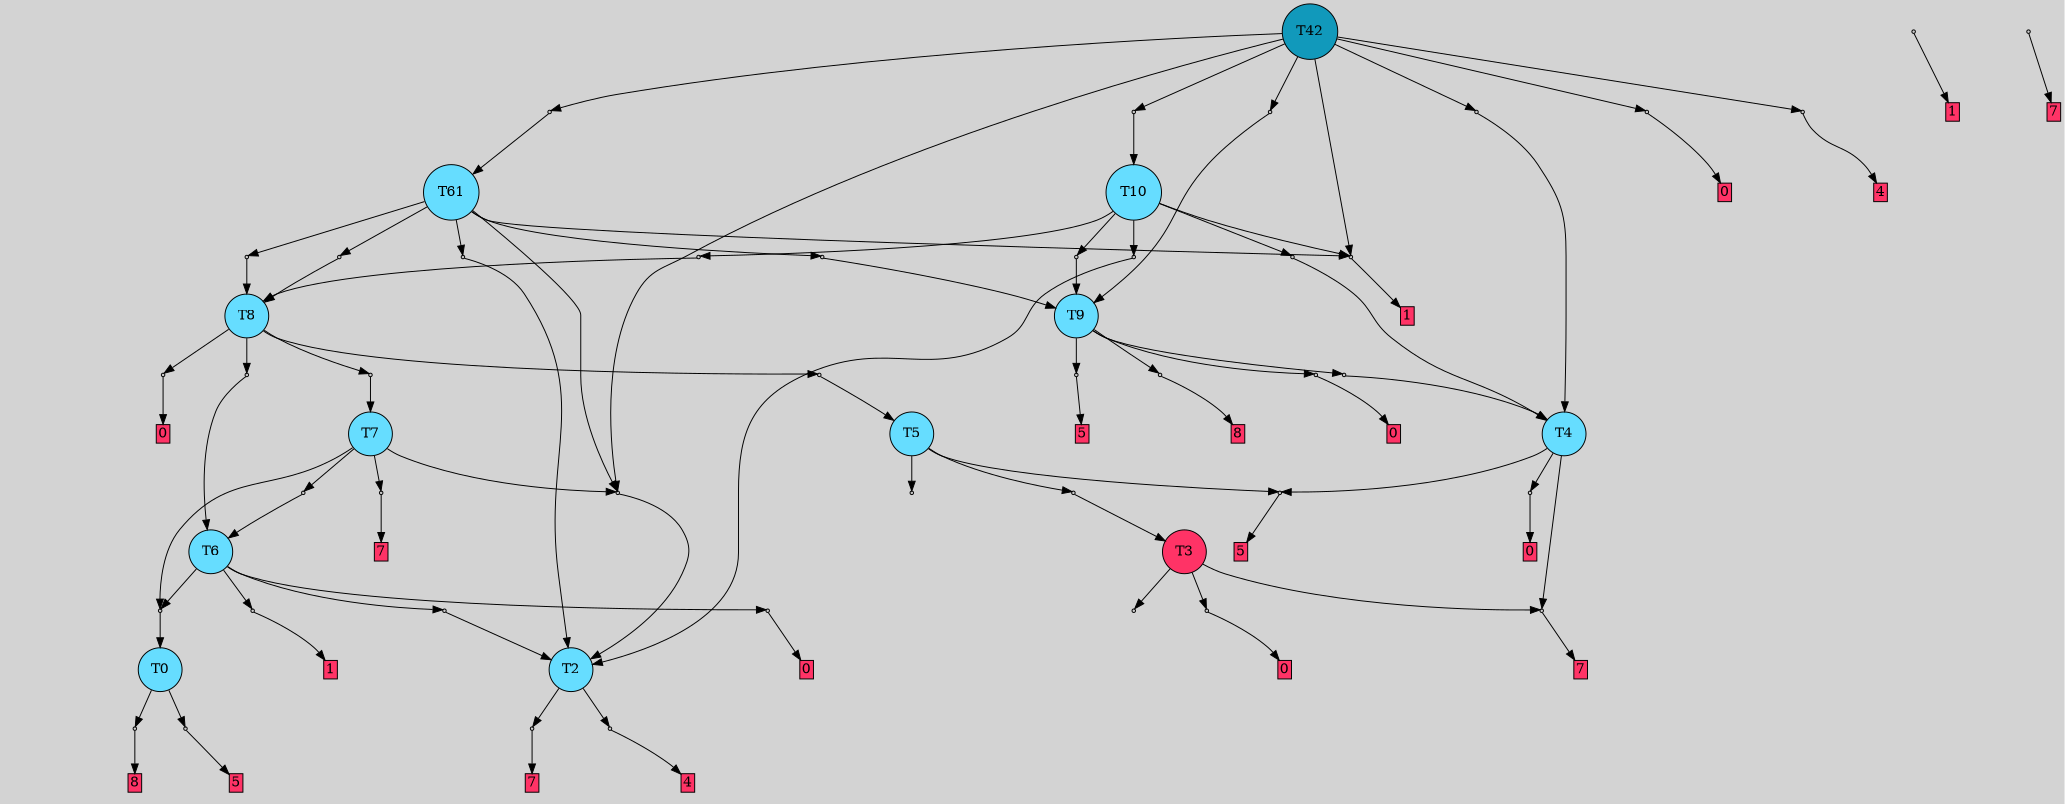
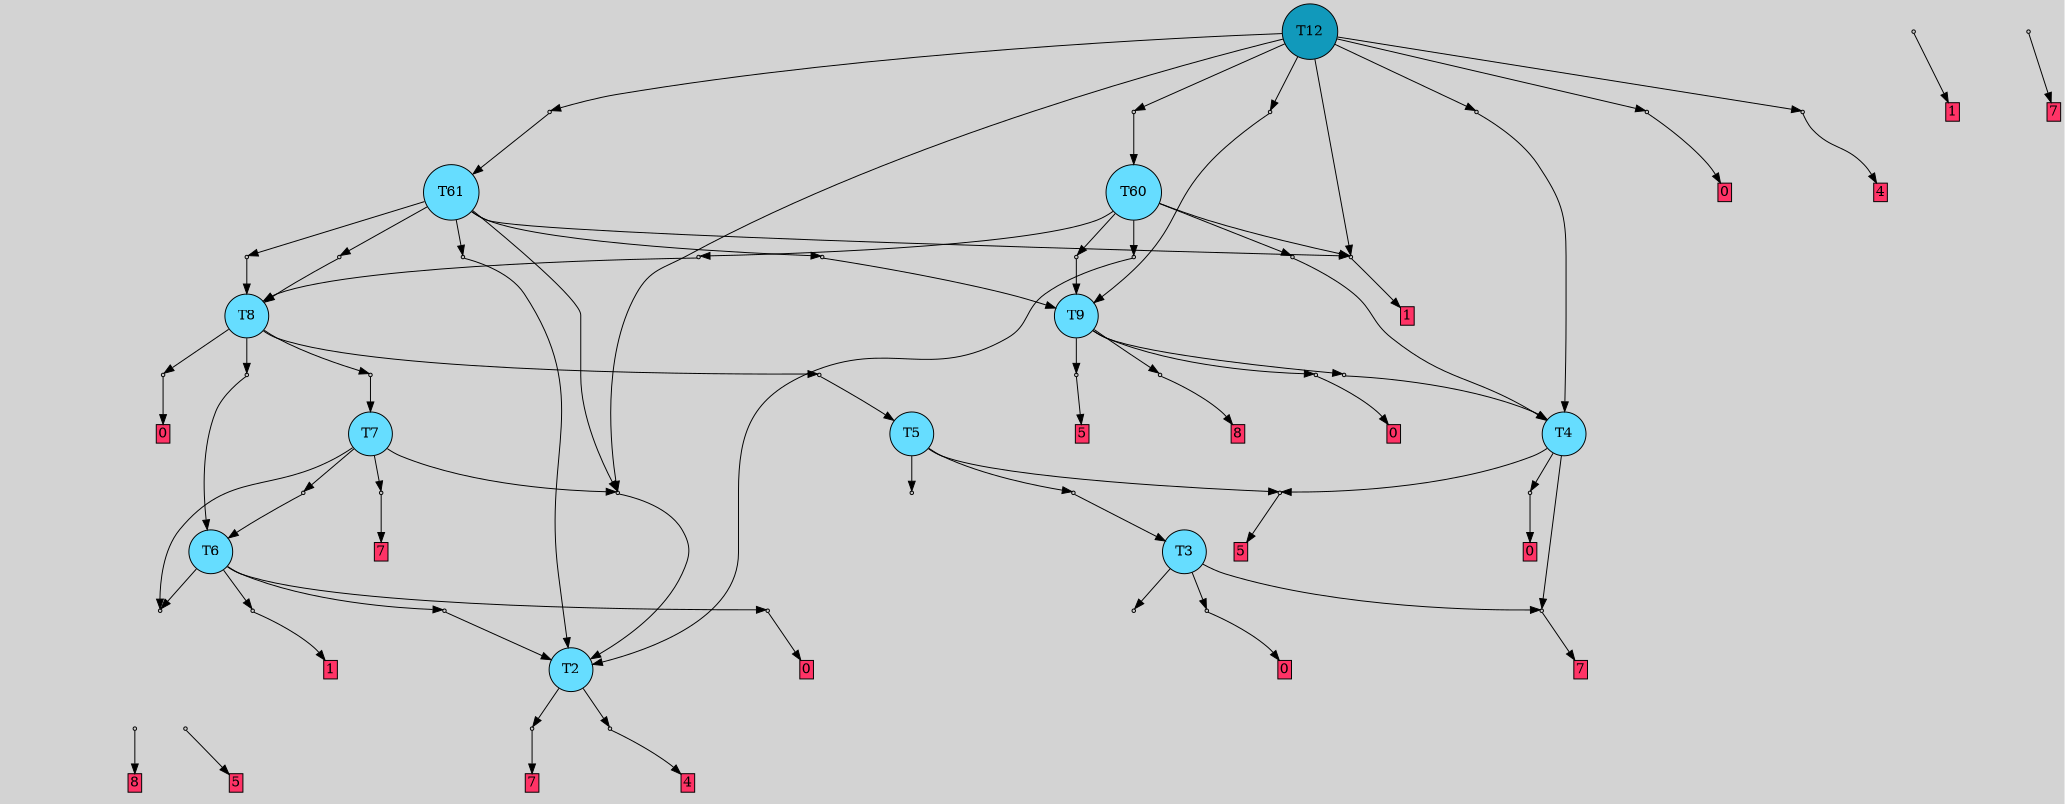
node "T42": label "T42" -> "T12"
node "T10": label "T10" -> "T60"
node "T3": fillcolor #ff3366 -> #66ddff
node "T0": removed
